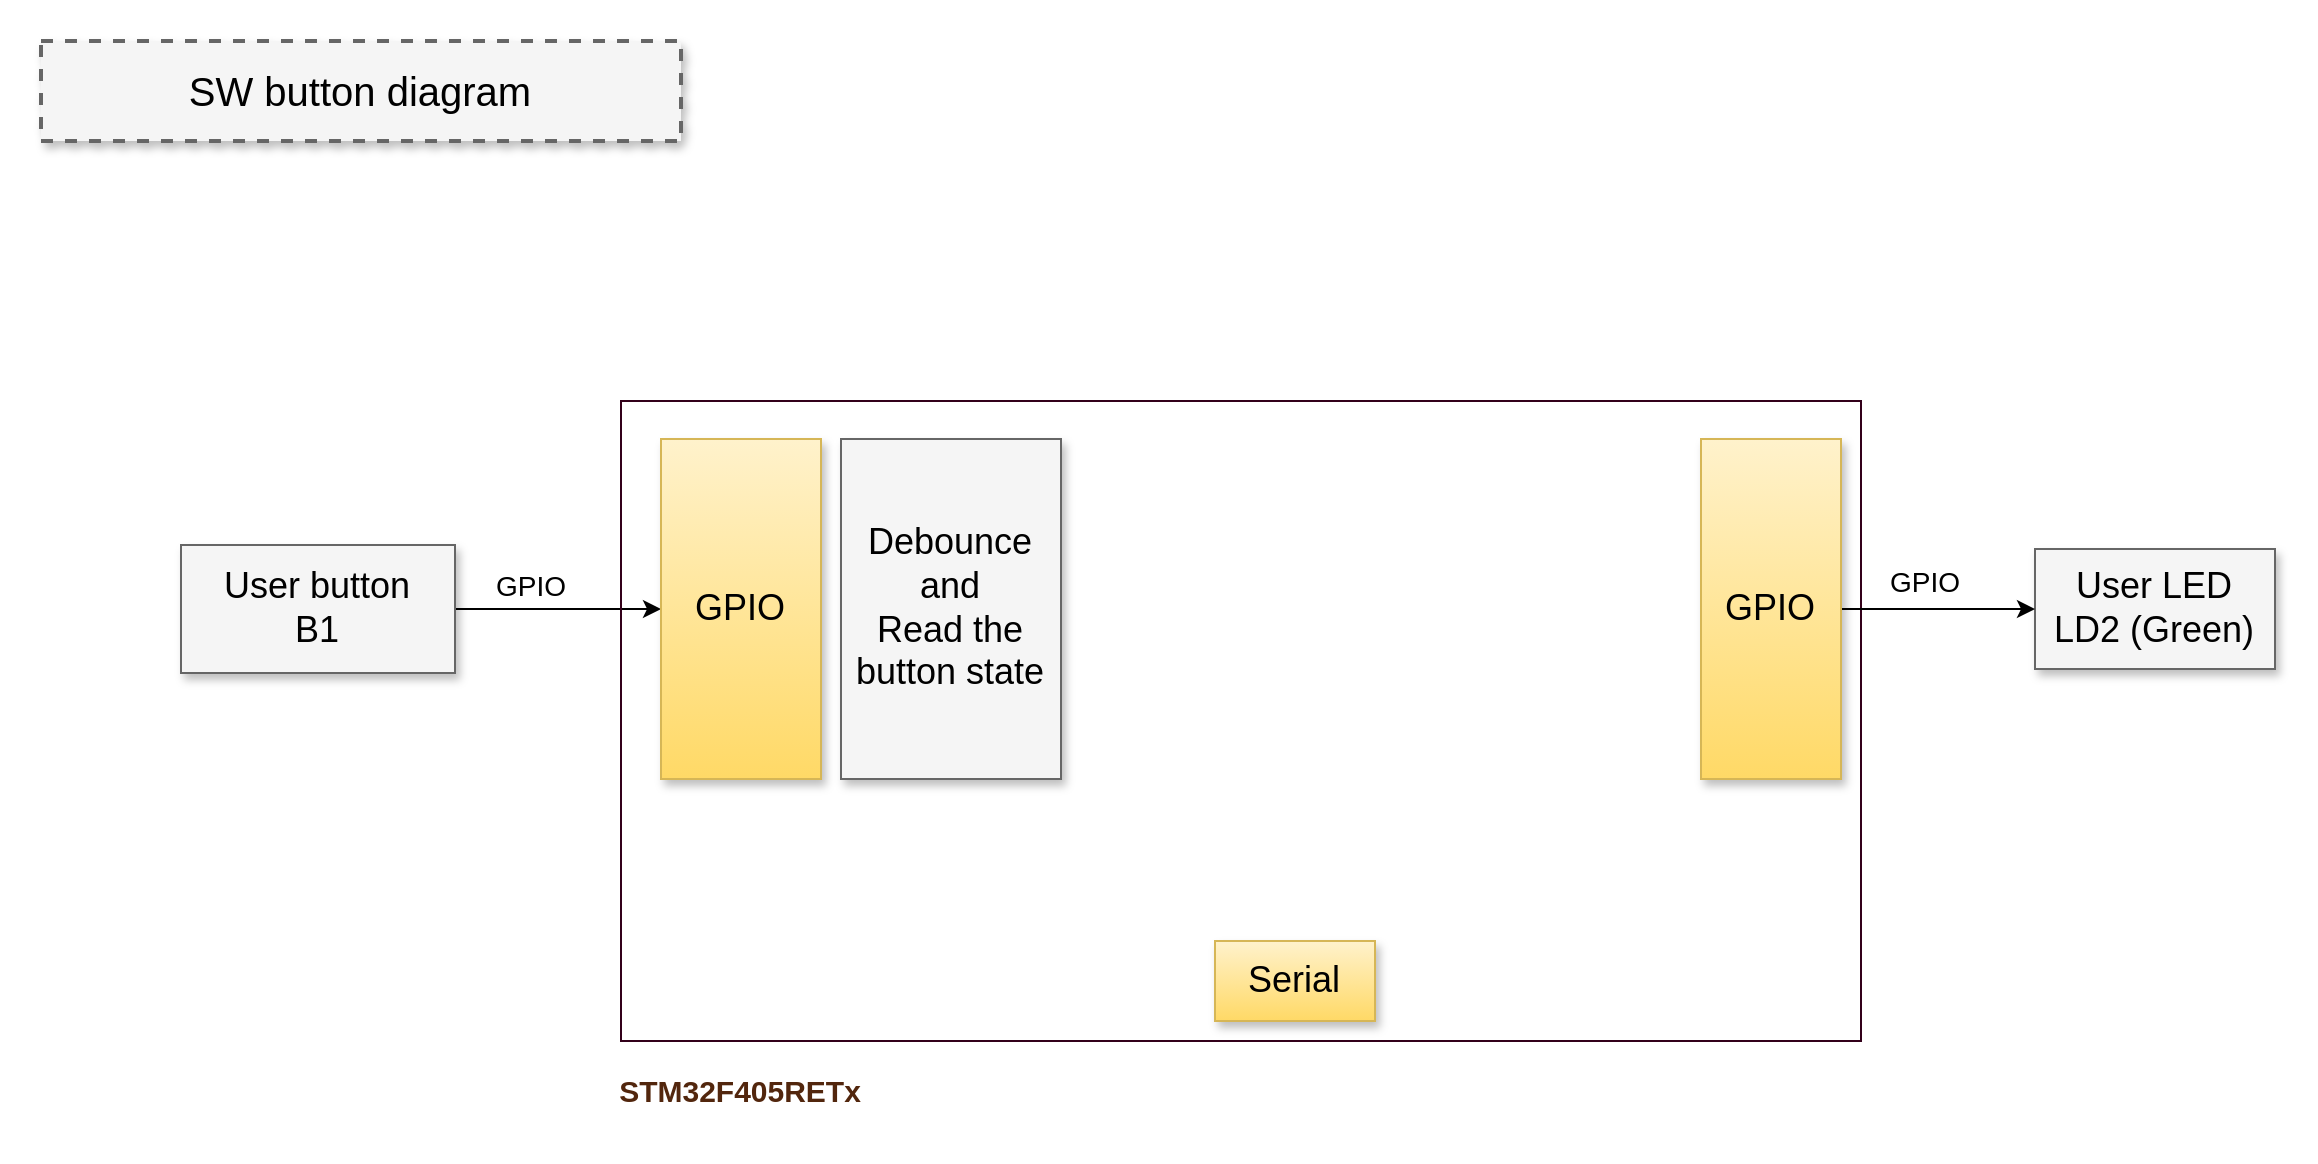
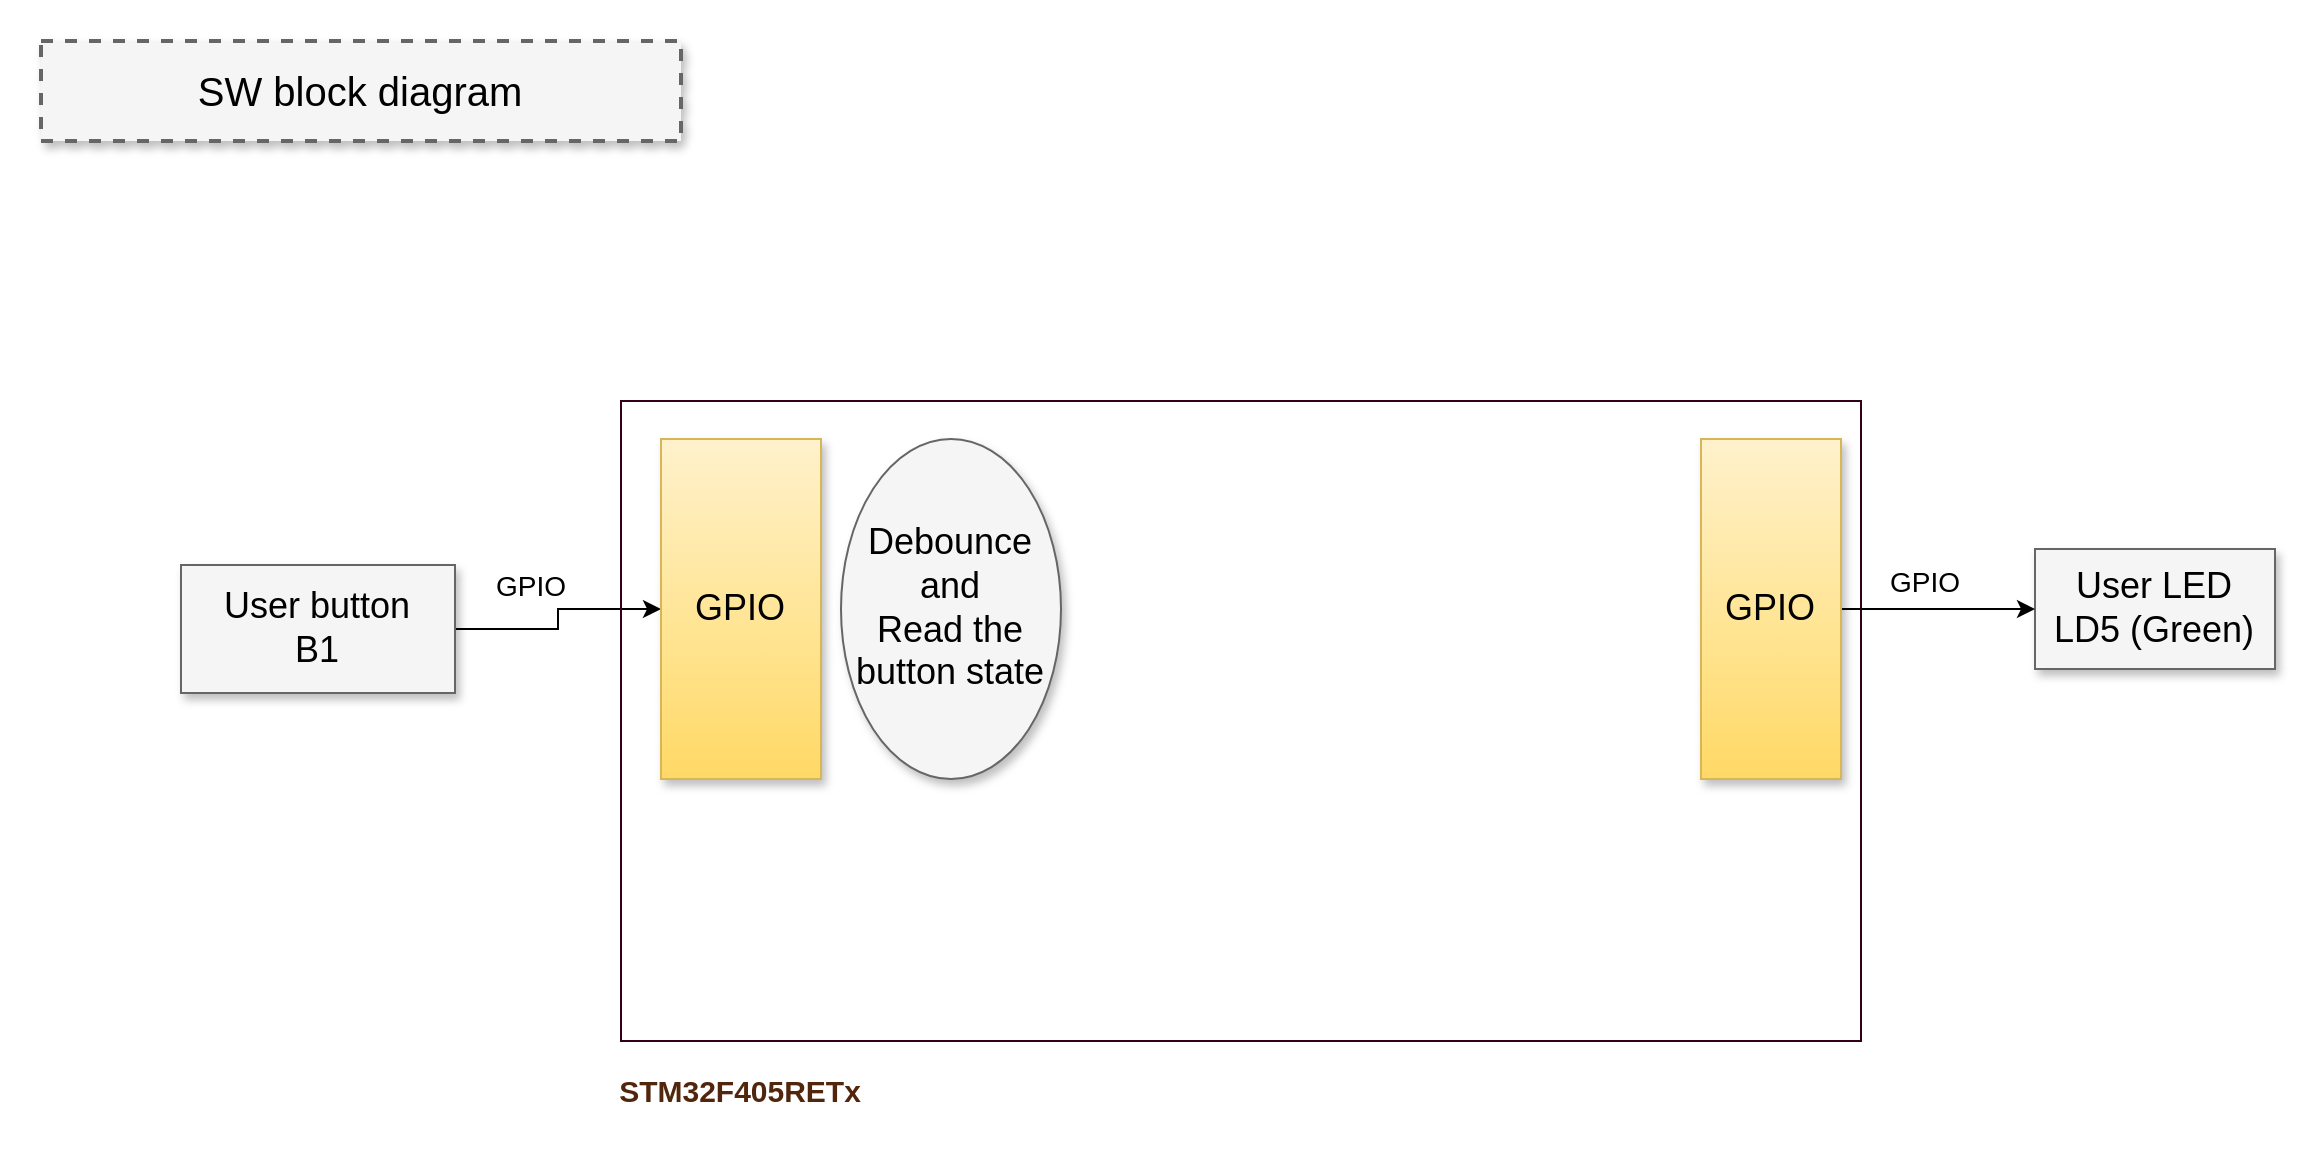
node "SW button diagram": label "SW button diagram" -> "SW block diagram"
node "User button B1": moved (318, 609) -> (318, 629)
node "Debounce and Read the button state": shape rectangle -> ellipse
node "User LED LD2 (Green)": label "User LED LD2 (Green)" -> "User LED LD5 (Green)"
node "Serial": removed
